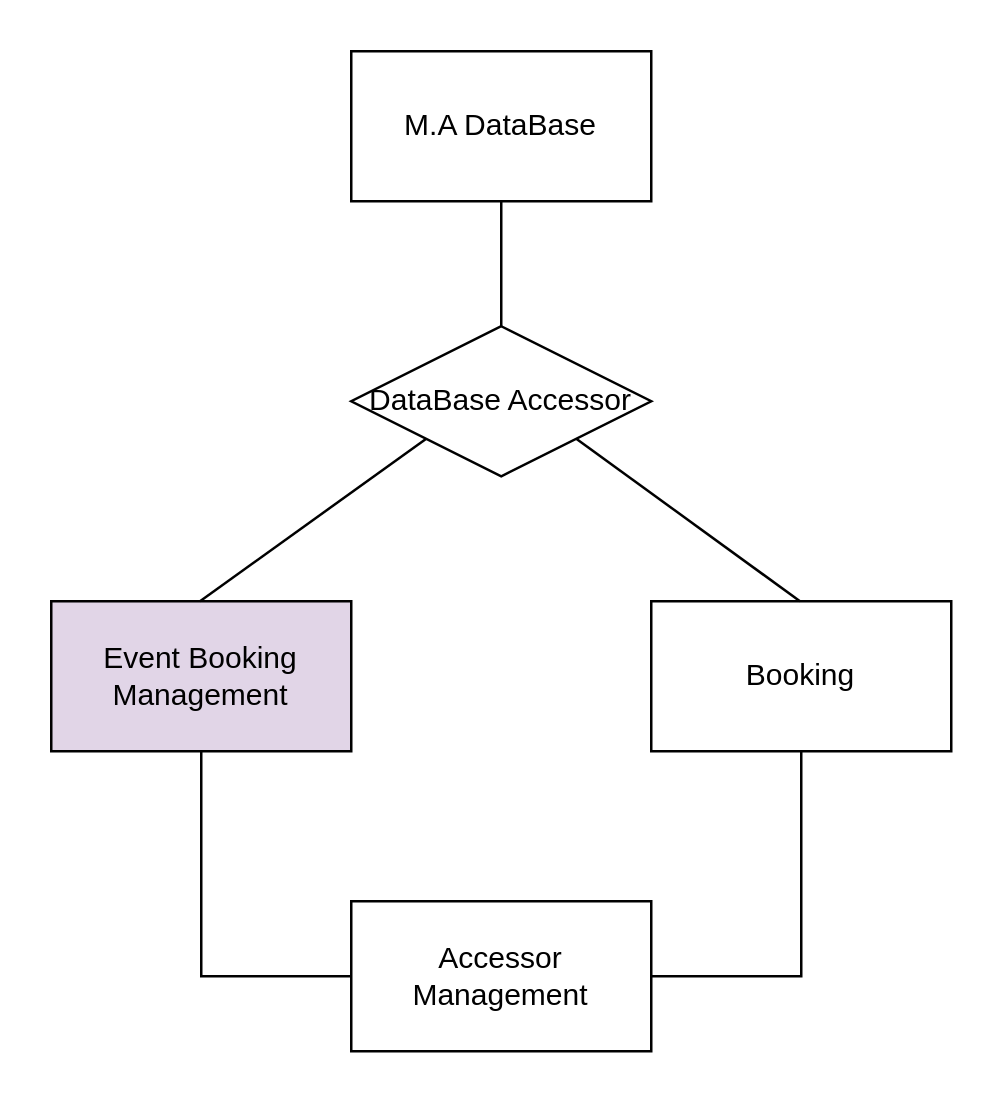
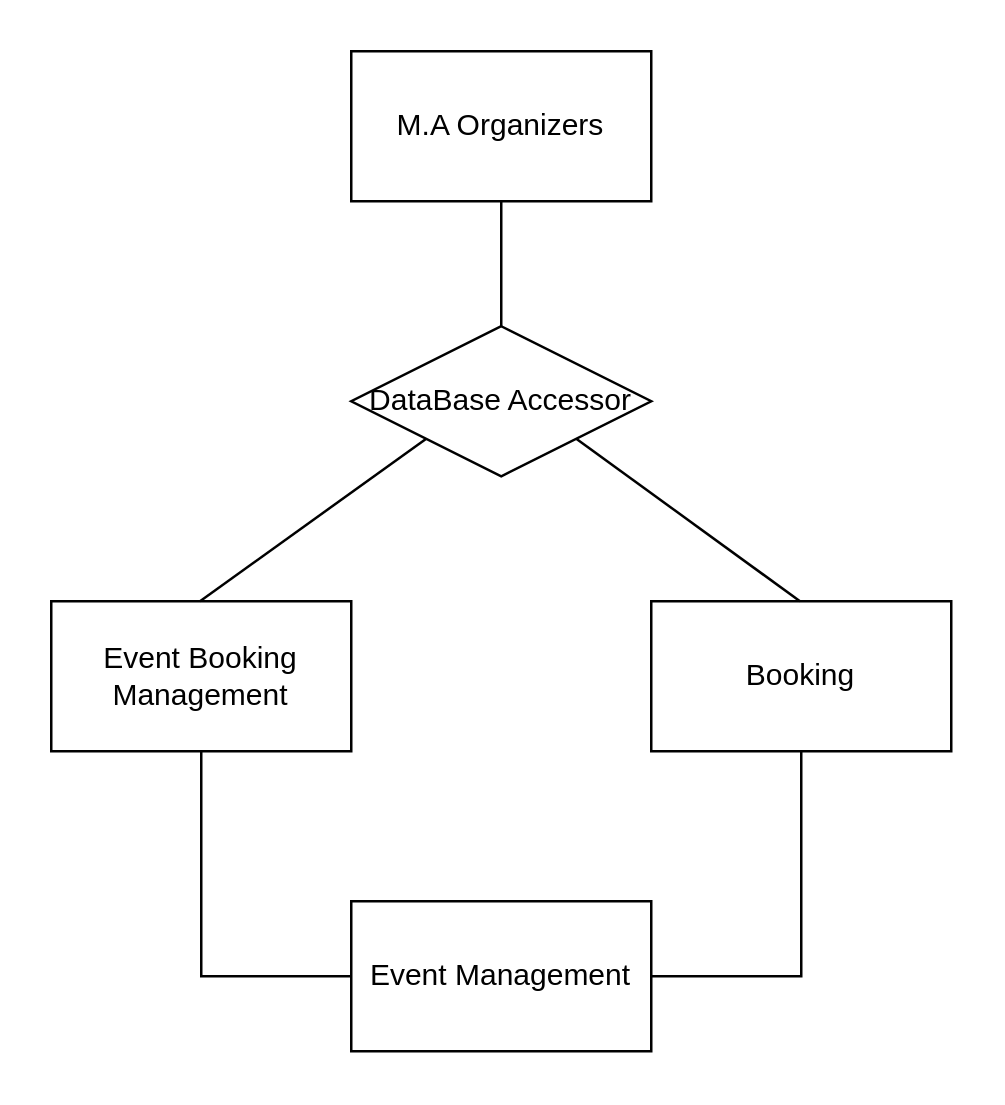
node "M.A DataBase": label "M.A DataBase" -> "M.A Organizers"
node "Event Booking Management": fillcolor #e1d5e7 -> #ffffff
node "Accessor Management": label "Accessor Management" -> "Event Management"
